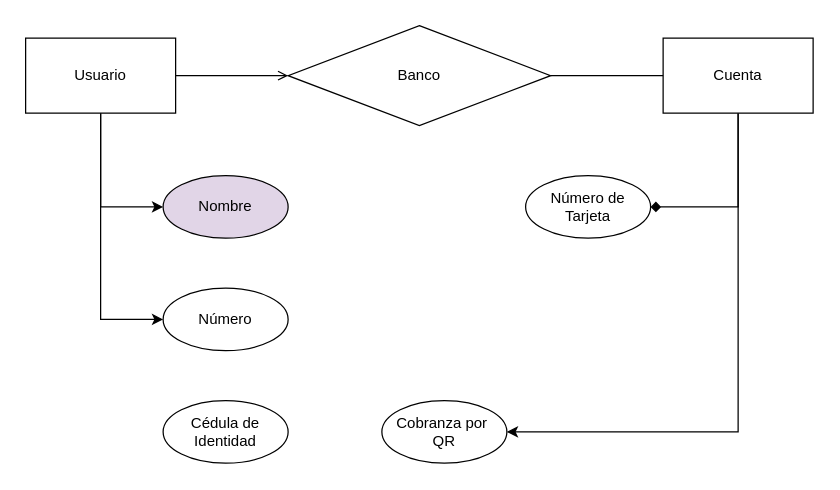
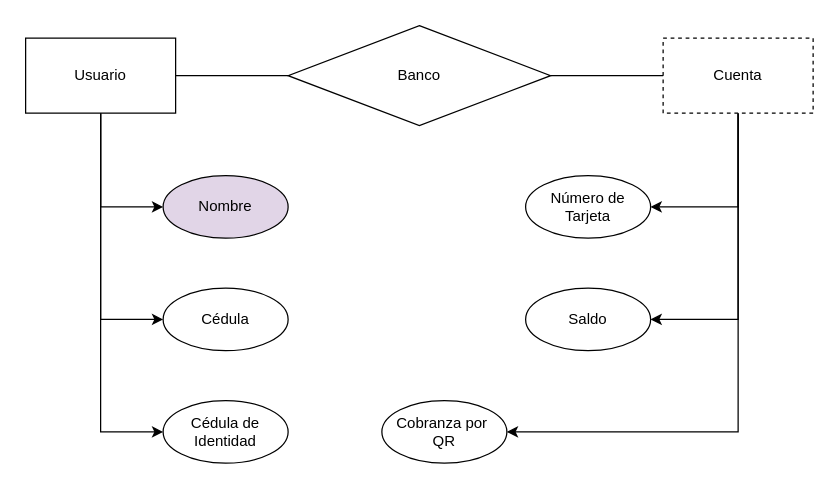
edge "Usuario" -> "Banco": arrowhead open -> none
node "Cuenta": style solid -> dashed
edge "Cuenta" -> "Número de Tarjeta": arrowhead diamond -> classic
node "Número": label "Número" -> "Cédula"
node "Saldo": added
edge "Cuenta" -> "Saldo": added
edge "Usuario" -> "Cédula de Identidad": added
